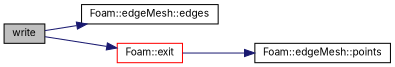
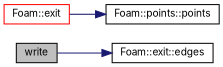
node "Foam::edgeMesh::edges": label "Foam::edgeMesh::edges" -> "Foam::exit::edges"
edge "write" -> "Foam::exit": removed
node "Foam::edgeMesh::points": label "Foam::edgeMesh::points" -> "Foam::points::points"
